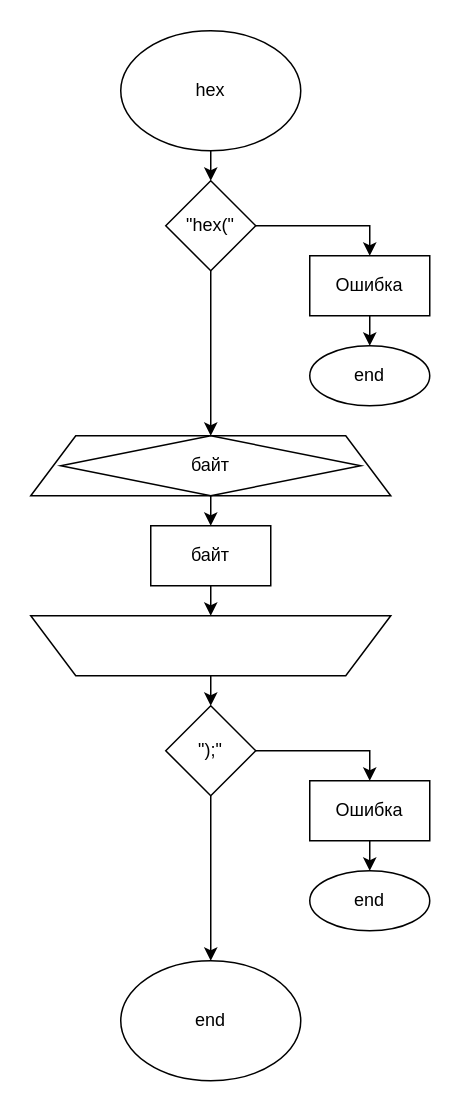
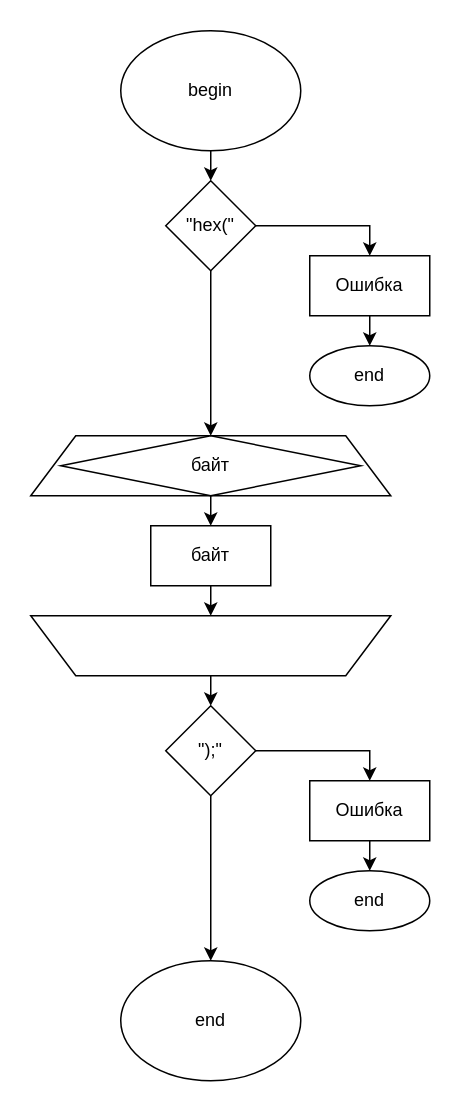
node "hex": label "hex" -> "begin"
